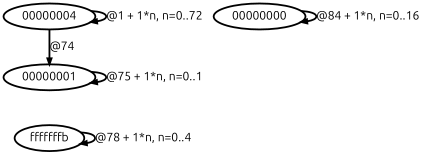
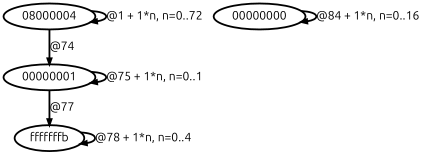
node "00000004": label "00000004" -> "08000004"
edge "00000001" -> "fffffffb": added, label "@77"
